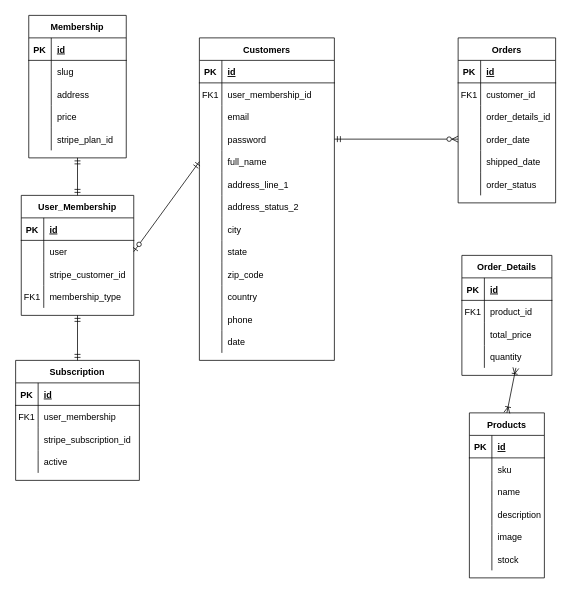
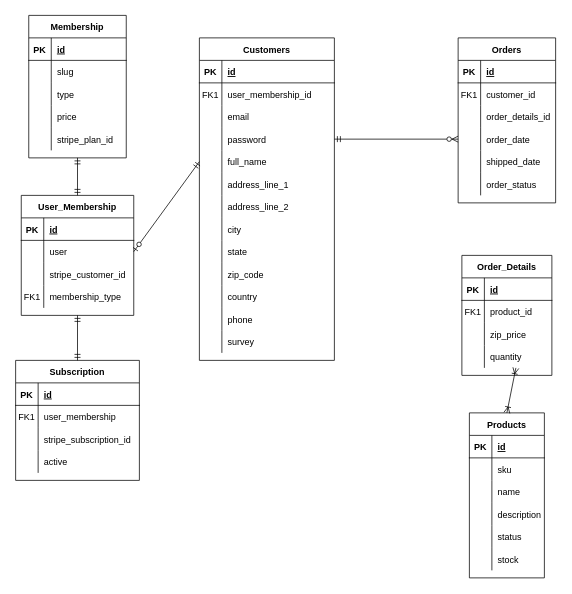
node "address": label "address" -> "type"
node "address_status_2": label "address_status_2" -> "address_line_2"
node "total_price": label "total_price" -> "zip_price"
node "date": label "date" -> "survey"
node "image": label "image" -> "status"
